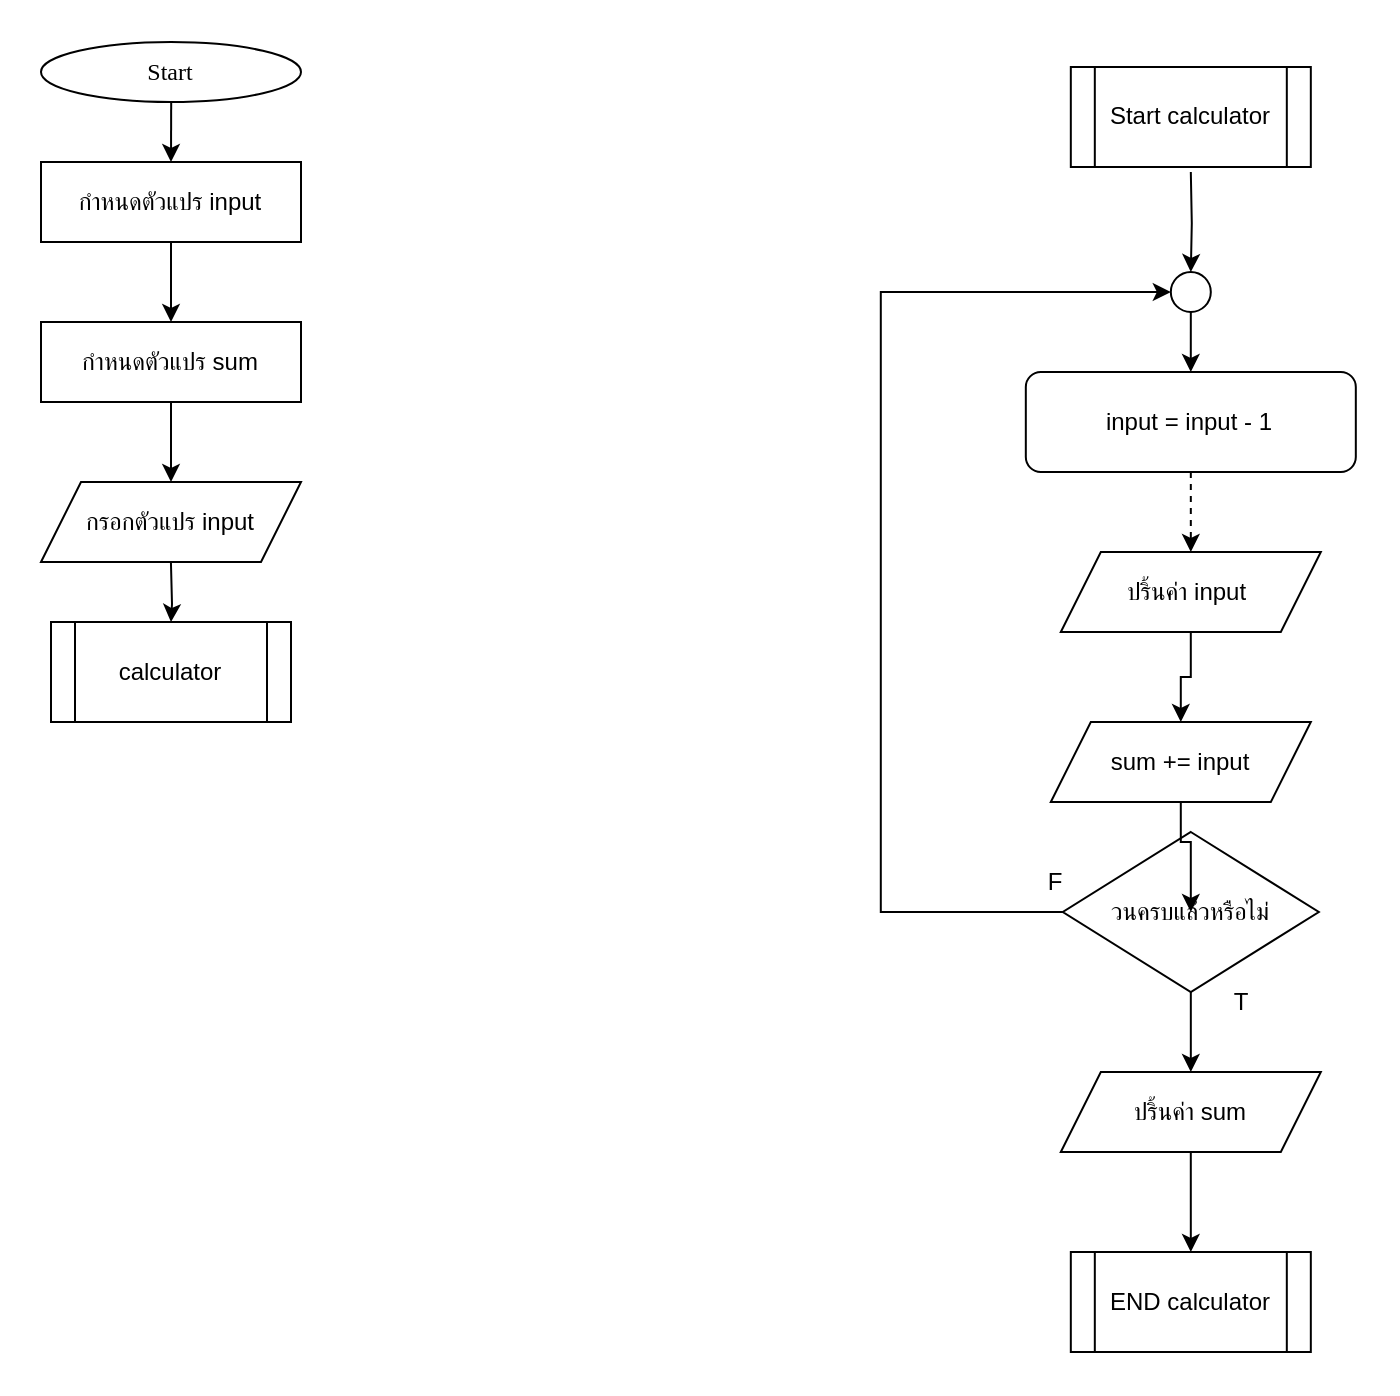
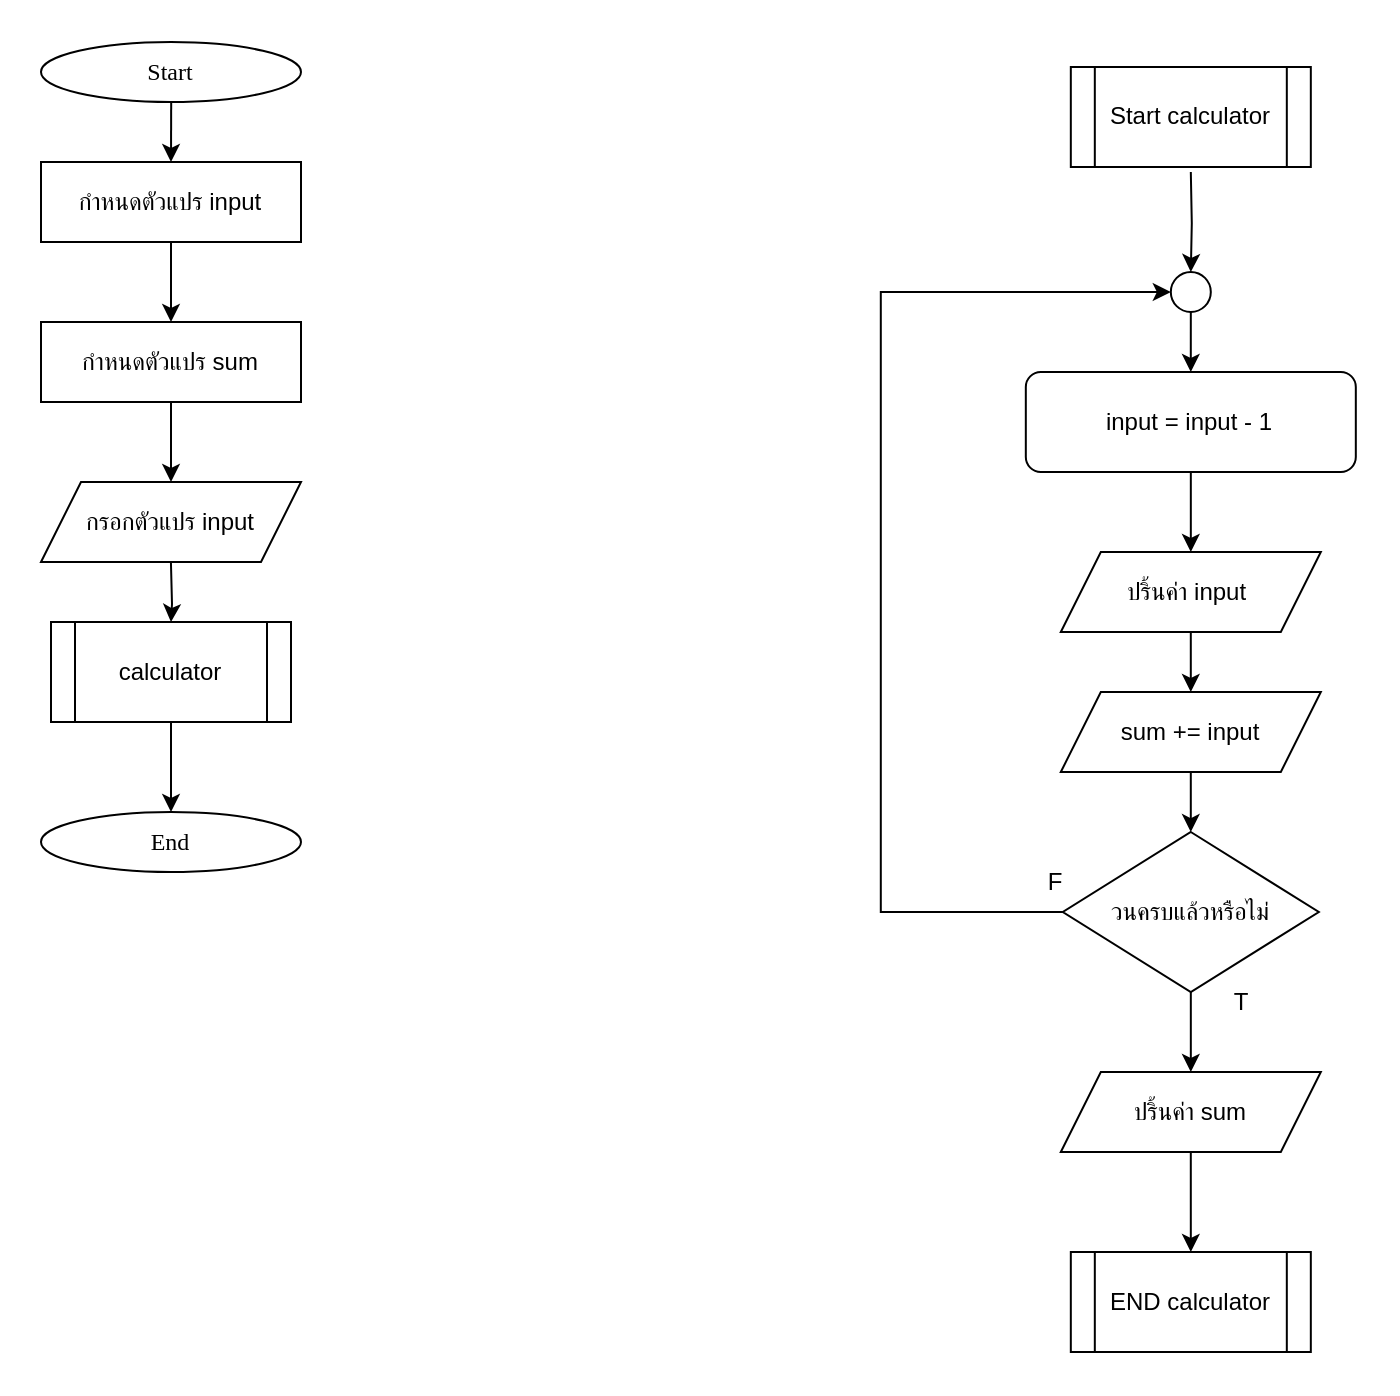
edge "input = input - 1" -> "ปริ้นค่า input": style dashed -> solid
edge "calculator" -> "End": added
node "sum += input": moved (1181, 762) -> (1191, 732)
node "End": added
